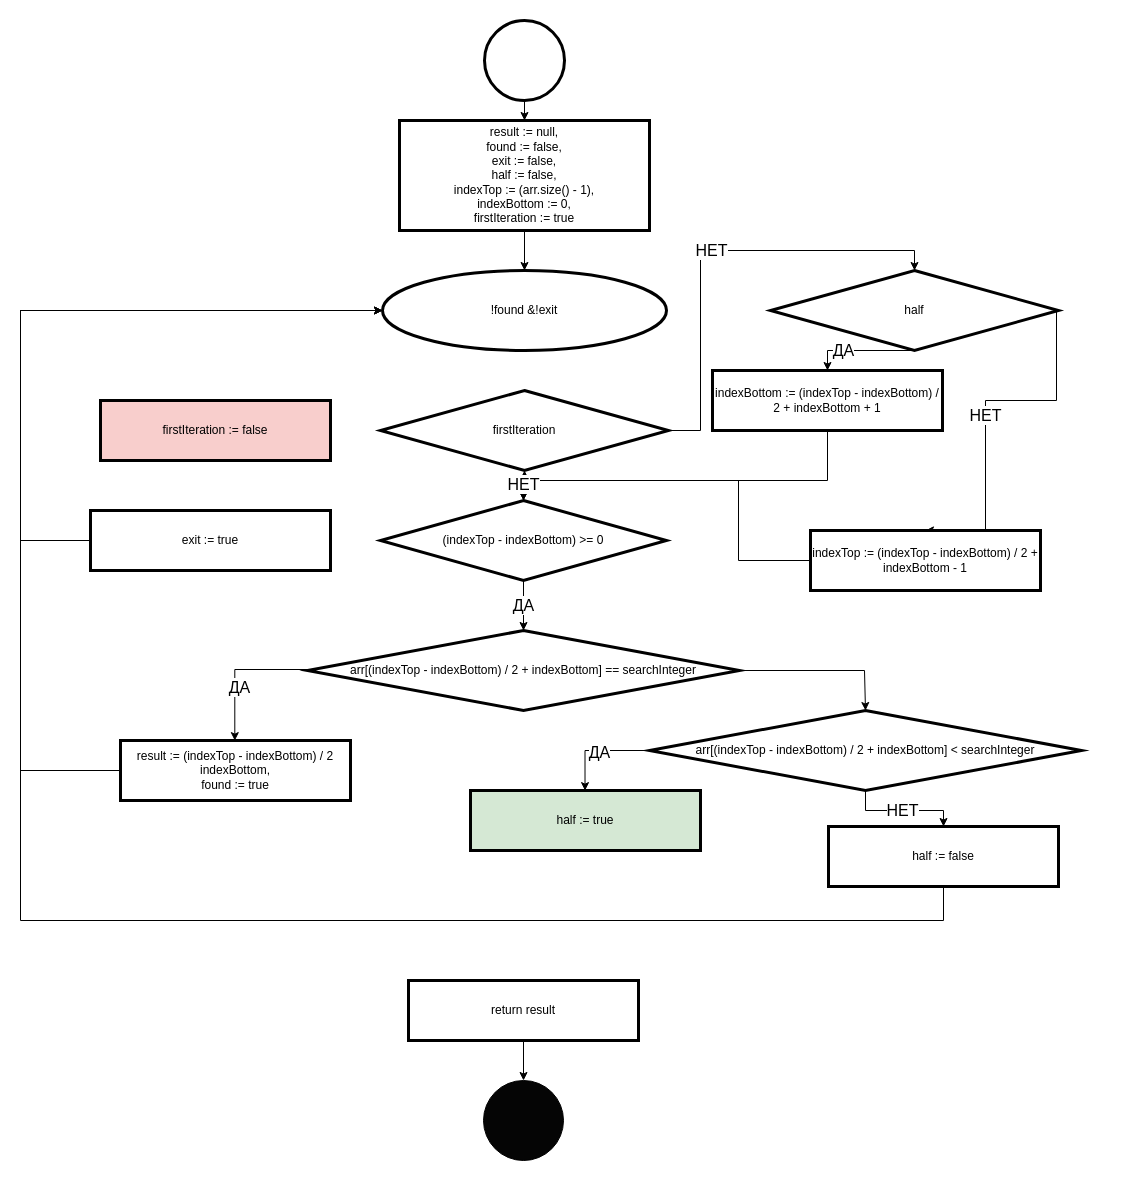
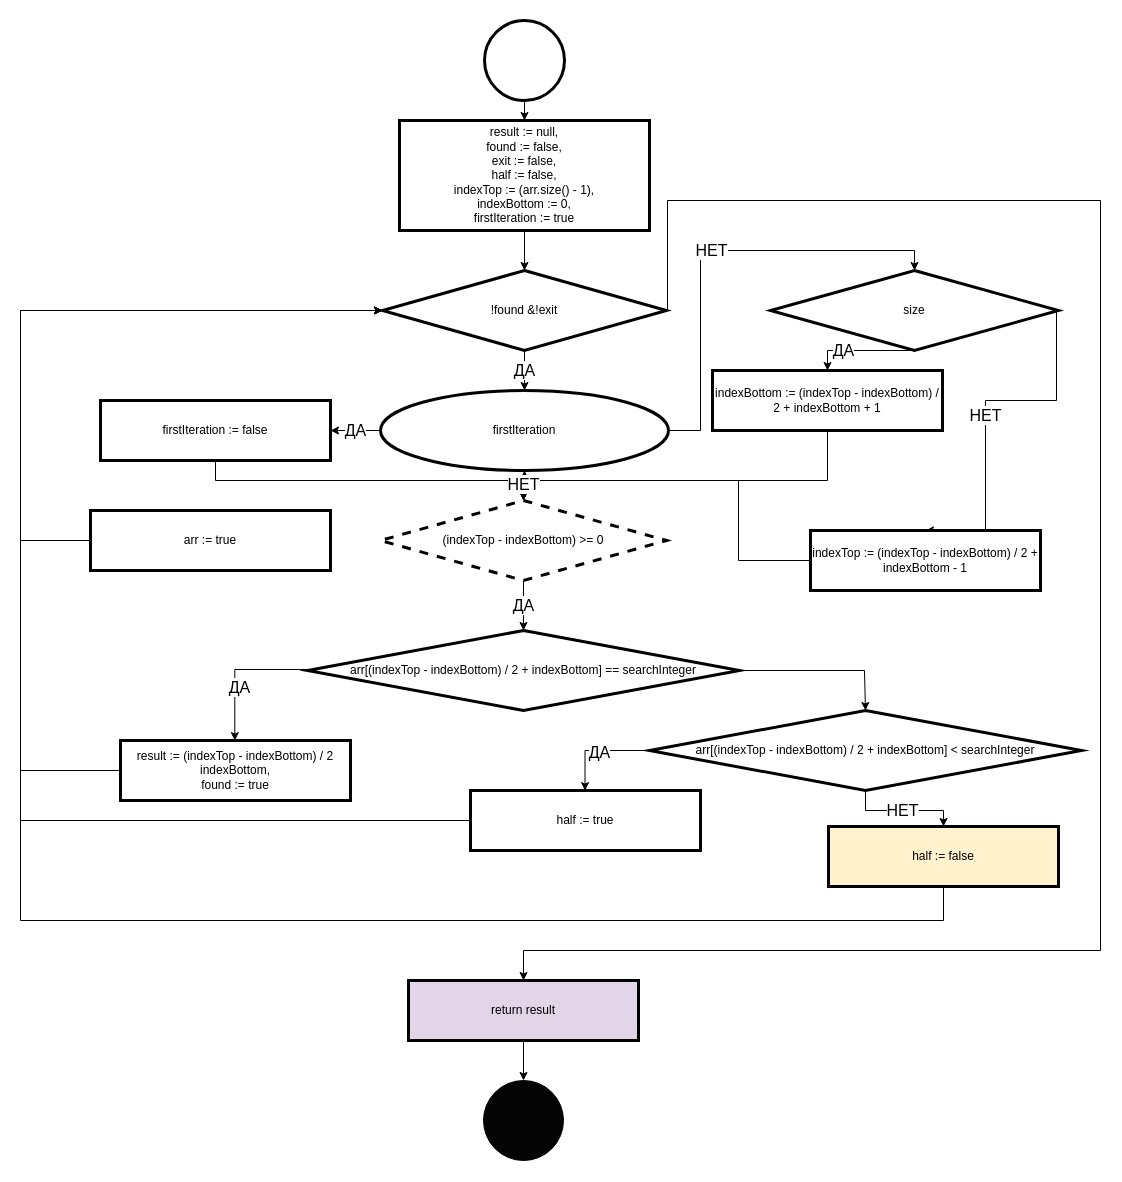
node "!found &!exit": shape ellipse -> diamond
node "half": label "half" -> "size"
edge "!found &!exit" -> "firstIteration": added, label "ДА"
node "firstIteration := false": fillcolor #f8cecc -> #ffffff
edge "firstIteration" -> "firstIteration := false": added, label "ДА"
node "firstIteration": shape diamond -> ellipse
edge "firstIteration := false" -> "(indexTop - indexBottom) >= 0": added
node "exit := true": label "exit := true" -> "arr := true"
node "(indexTop - indexBottom) >= 0": style solid -> dashed
edge "!found &!exit" -> "return result": added
edge "half := true" -> "!found &!exit": added
node "half := true": fillcolor #d5e8d4 -> #ffffff
edge "half := false" -> "!found &!exit": arrowhead classic -> none
node "half := false": fillcolor #ffffff -> #fff2cc
node "return result": fillcolor #ffffff -> #e1d5e7
